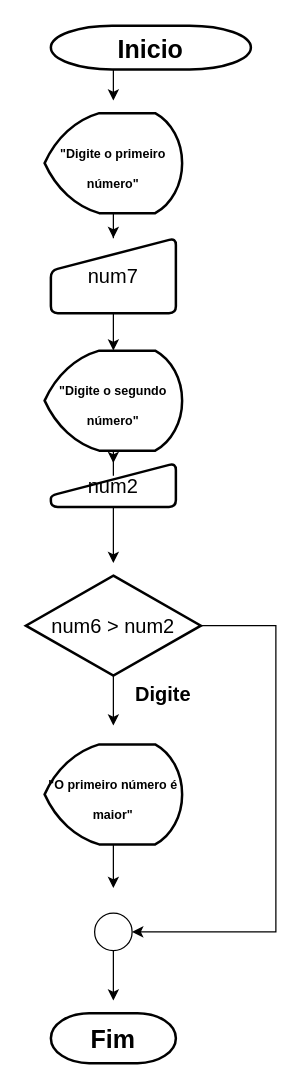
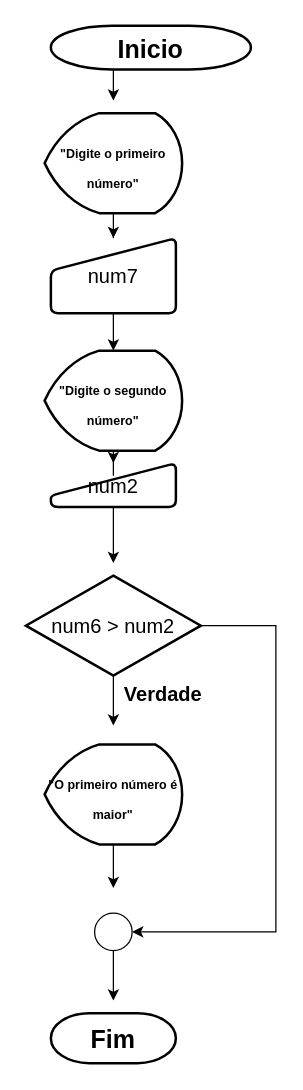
node "Digite": label "Digite" -> "Verdade"
